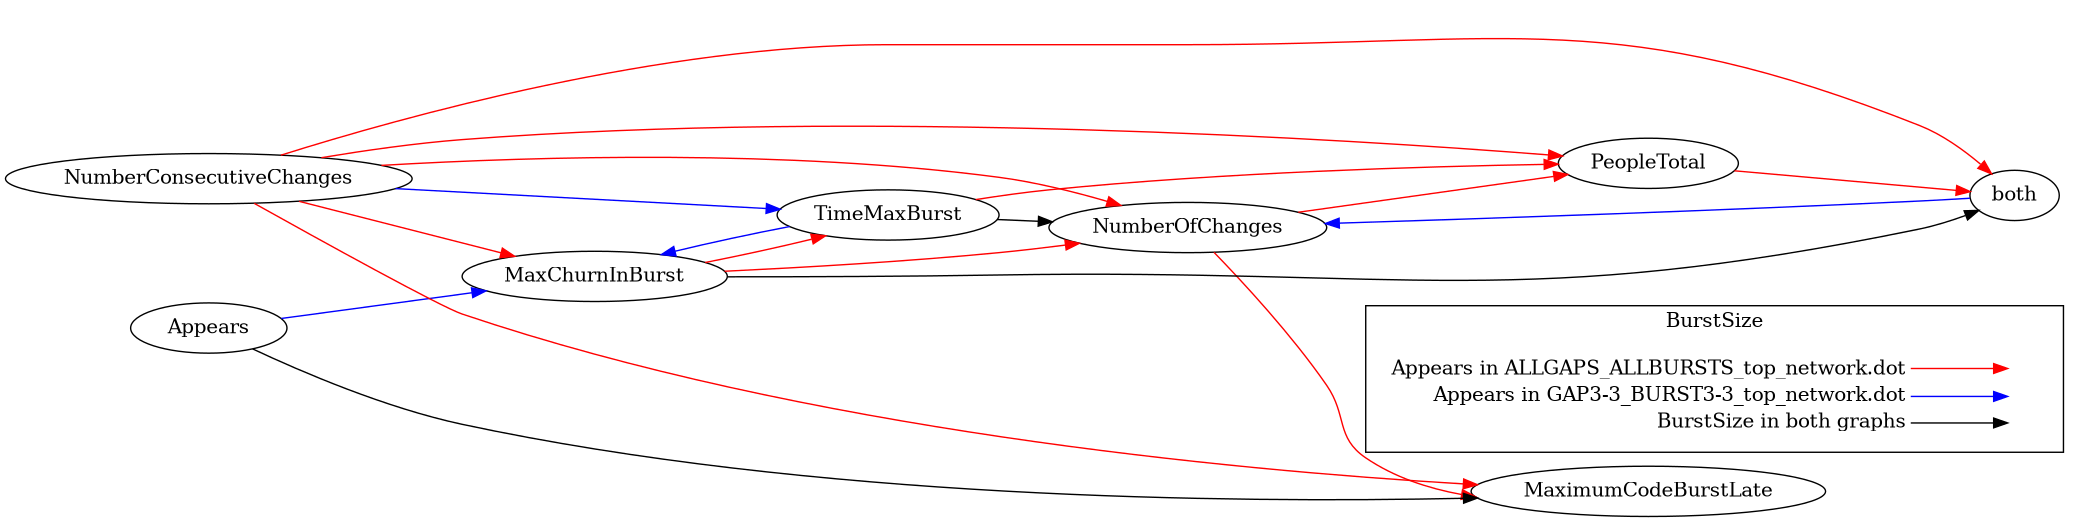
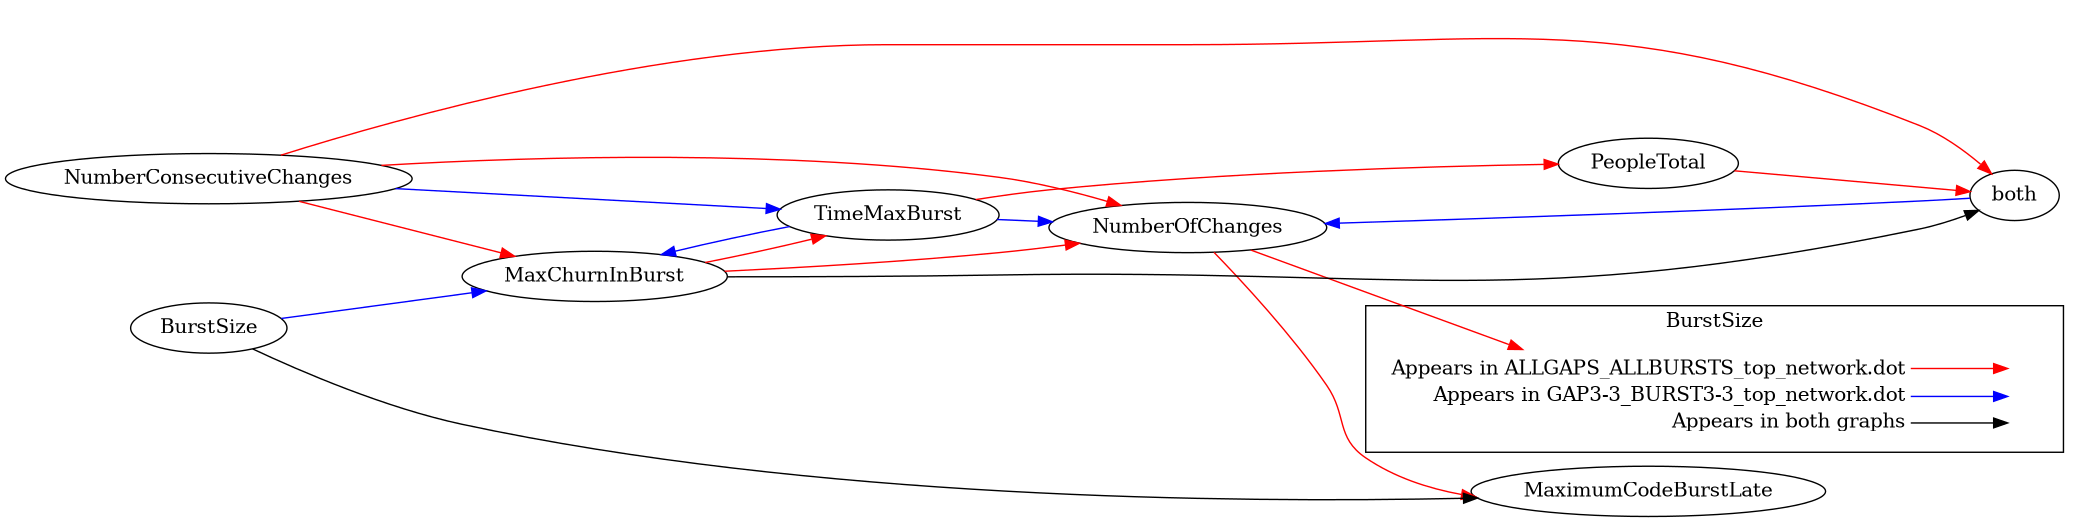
edge "NumberConsecutiveChanges" -> "PeopleTotal": removed
edge "NumberOfChanges" -> "PeopleTotal": now "NumberOfChanges" -> "Appears in ALLGAPS_ALLBURSTS_top_network.dot"
edge "TimeMaxBurst" -> "NumberOfChanges": color black -> blue
node "Appears": label "Appears" -> "BurstSize"
edge "NumberConsecutiveChanges" -> "MaximumCodeBurstLate": removed
node "Appears in ALLGAPS_ALLBURSTS_top_network.dot": text "BurstSize in both graphs" -> "Appears in both graphs"
